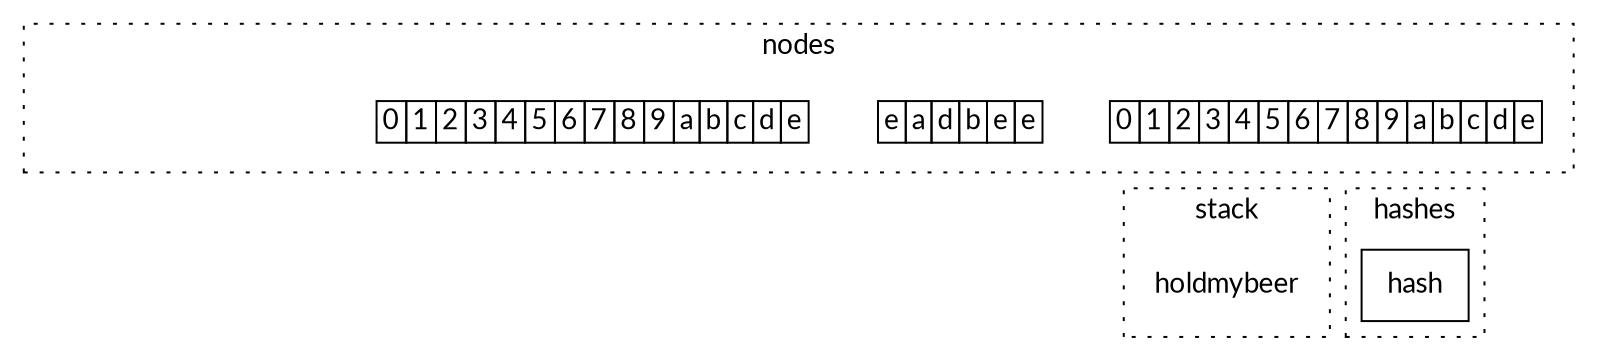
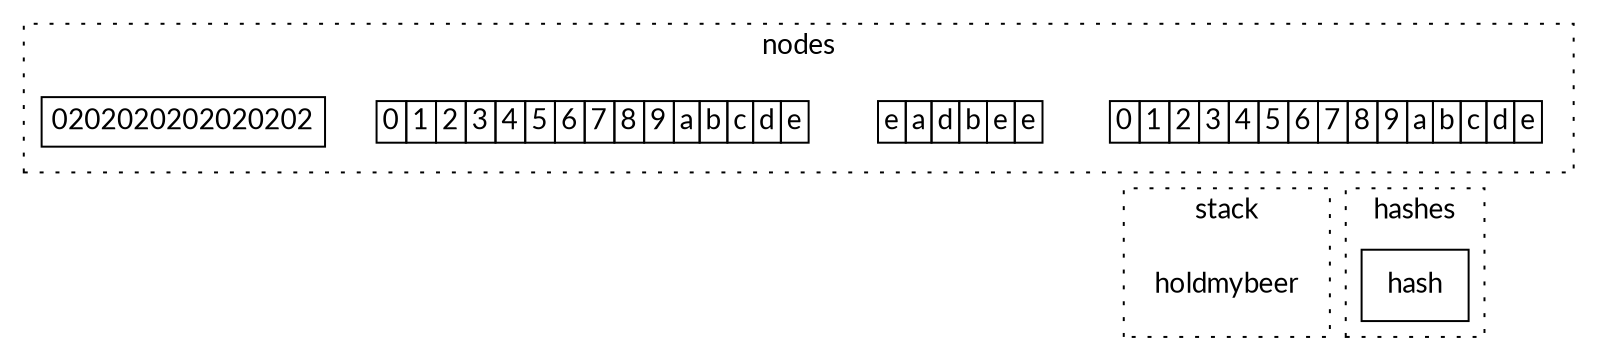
node "0202020202020202": added
